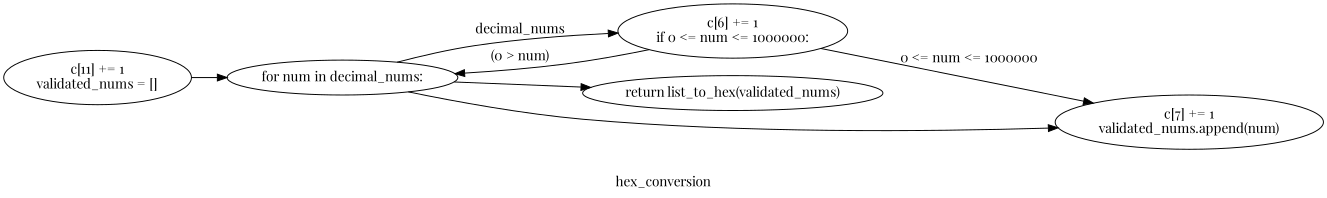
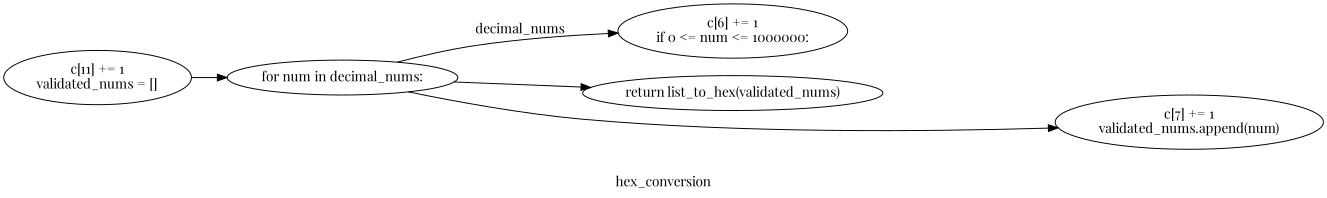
edge "c[6] += 1 if 0 <= num <= 1000000:" -> "for num in decimal_nums:": removed, label "(0 > num)"
edge "c[6] += 1 if 0 <= num <= 1000000:" -> "c[7] += 1 validated_nums.append(num)": removed, label "0 <= num <= 1000000"
